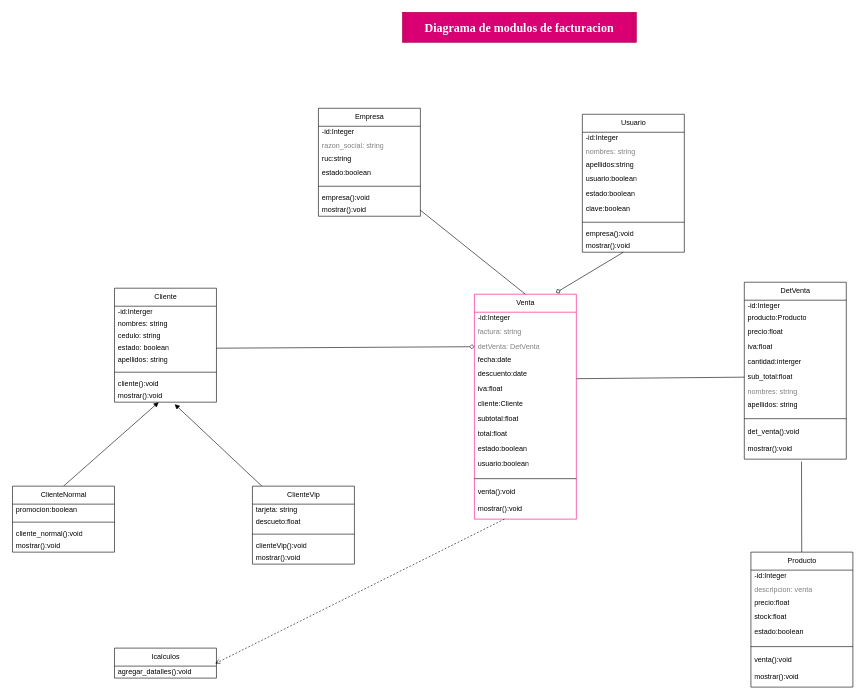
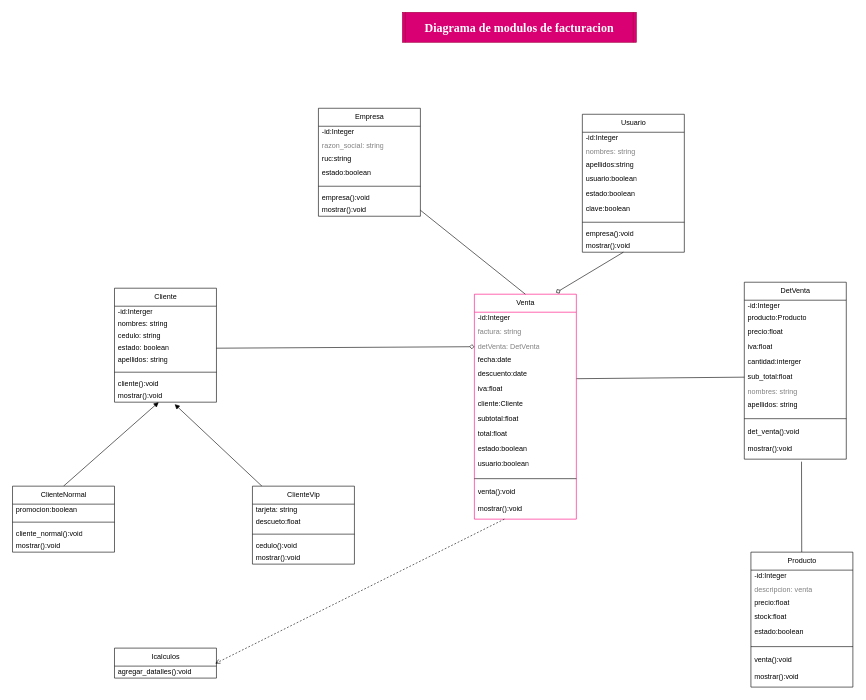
node "clienteVip():void": label "clienteVip():void" -> "cedulo():void"
